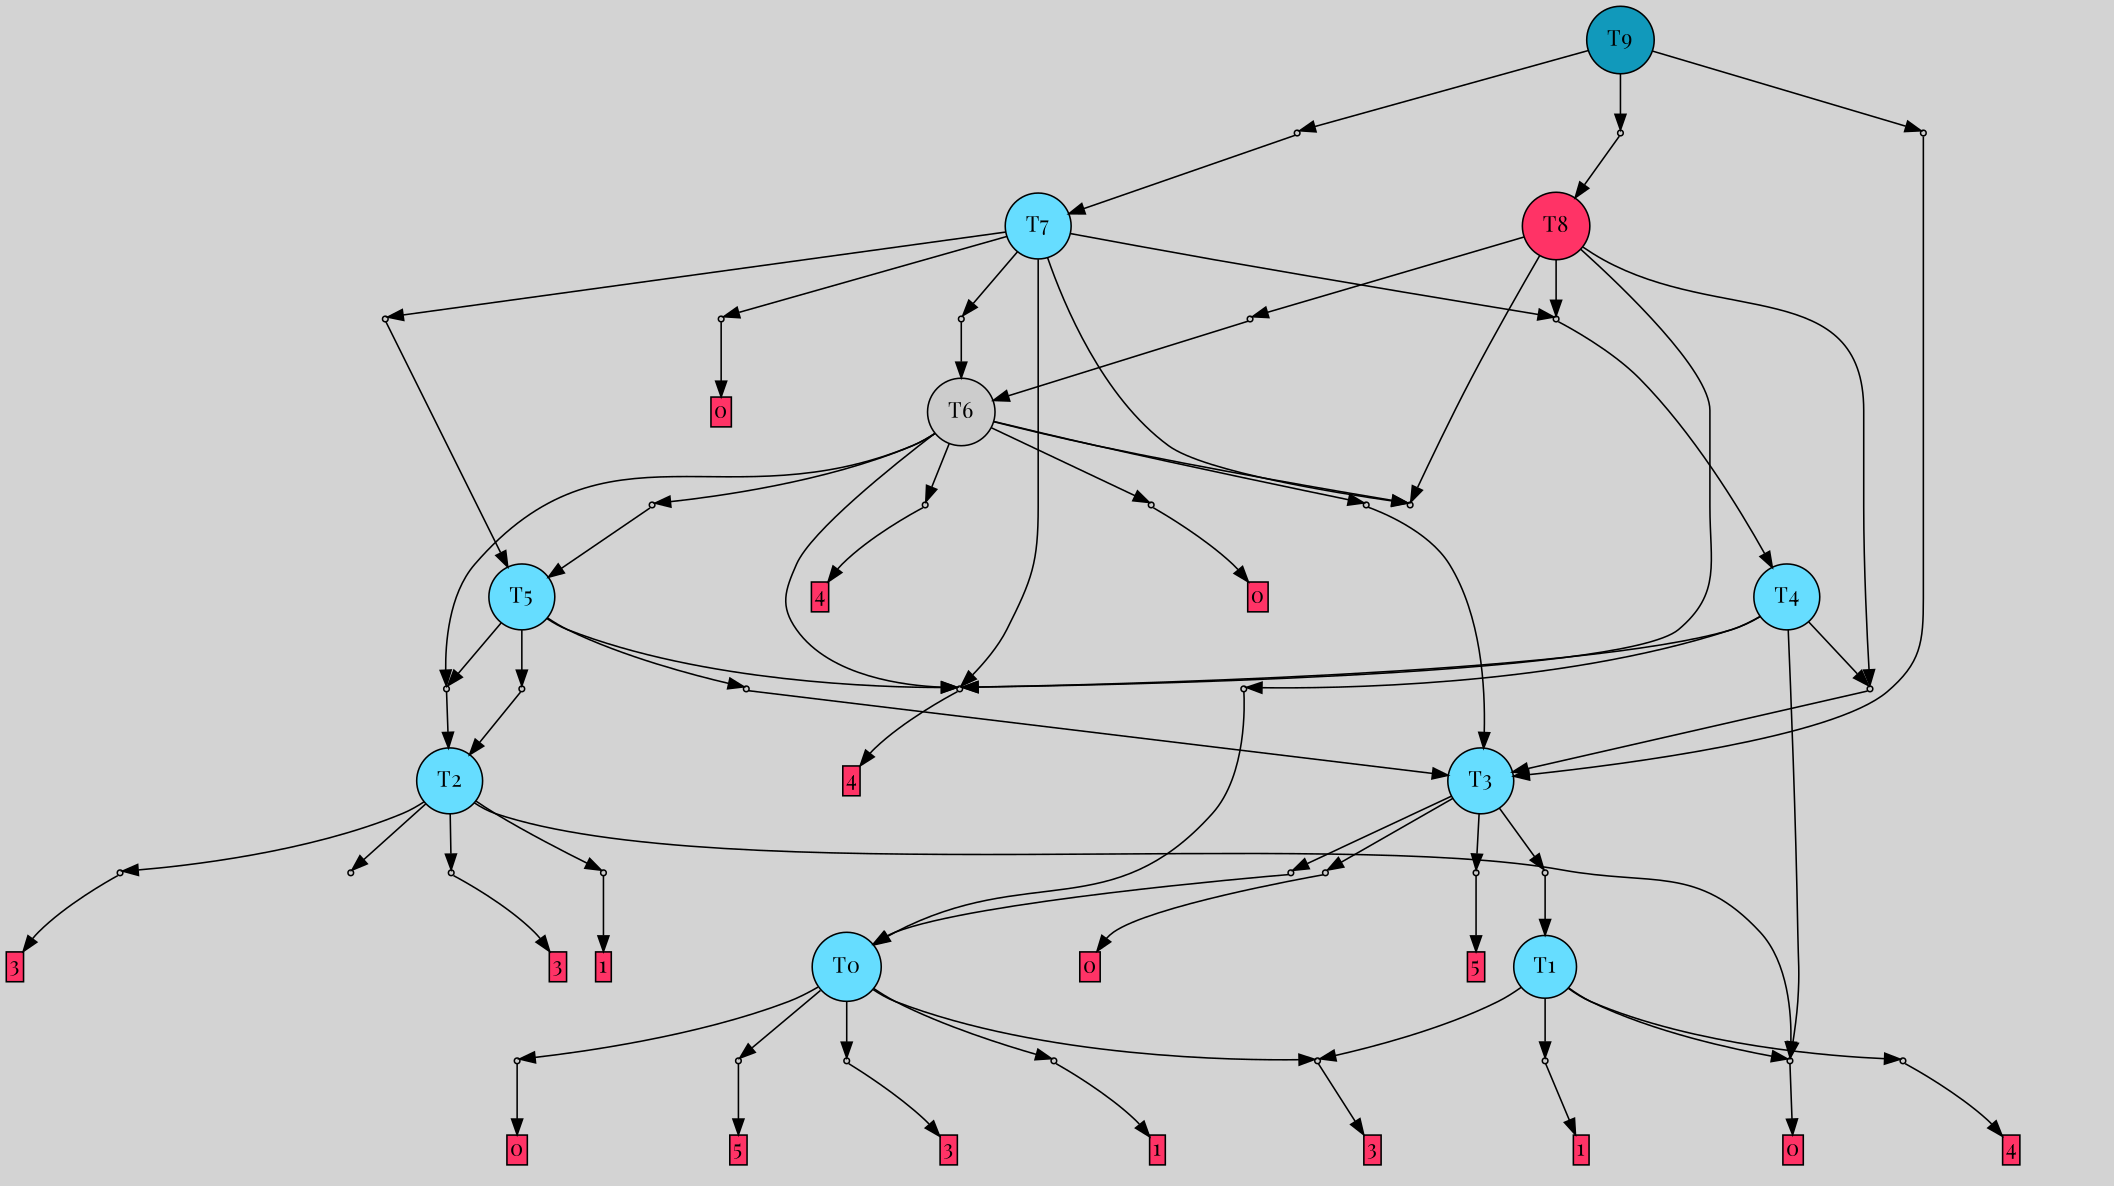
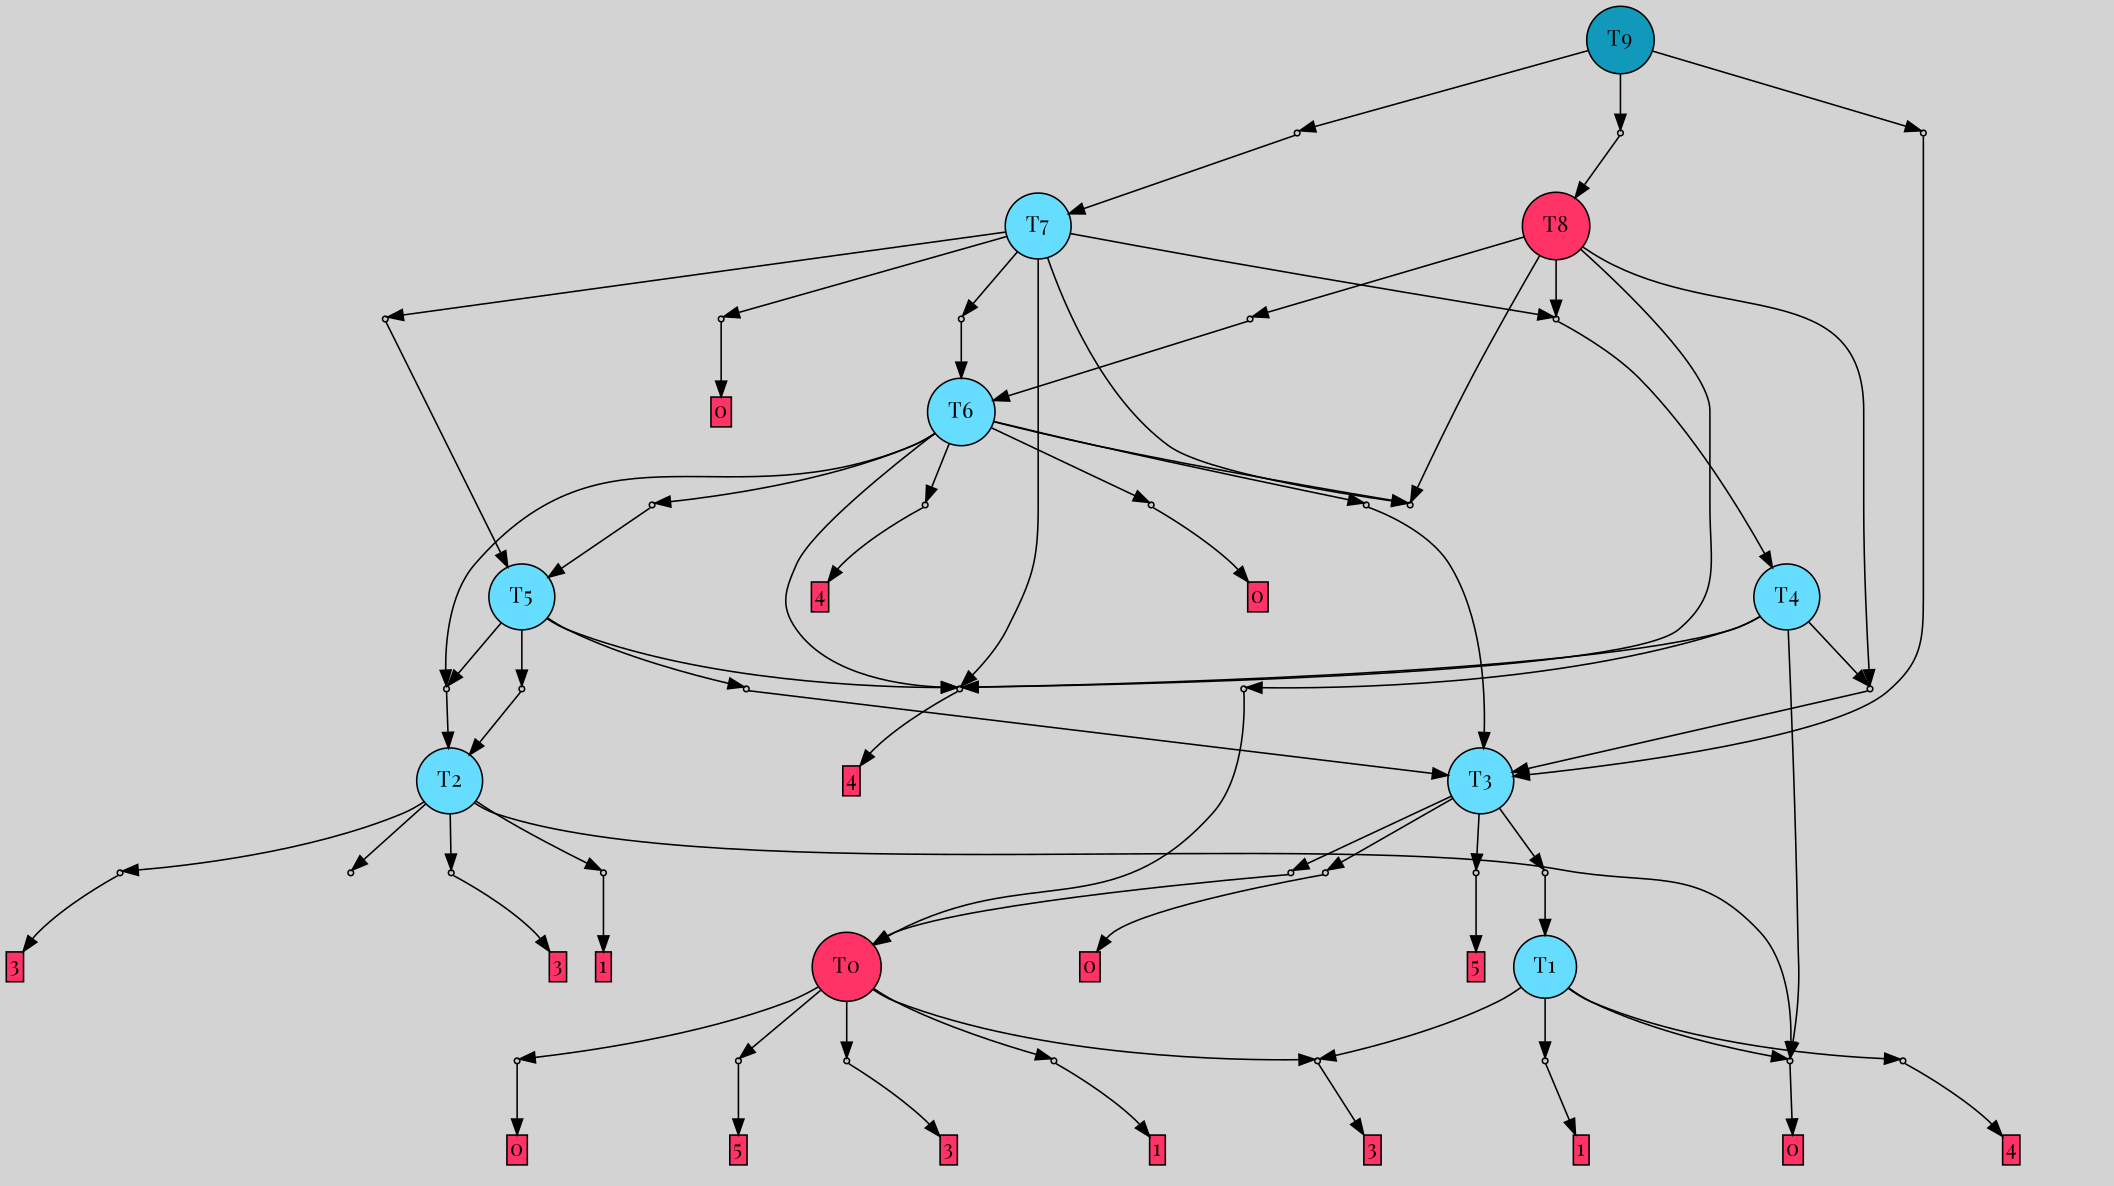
node "T6": fillcolor #cccccc -> #66ddff
node "T0": fillcolor #66ddff -> #ff3366
